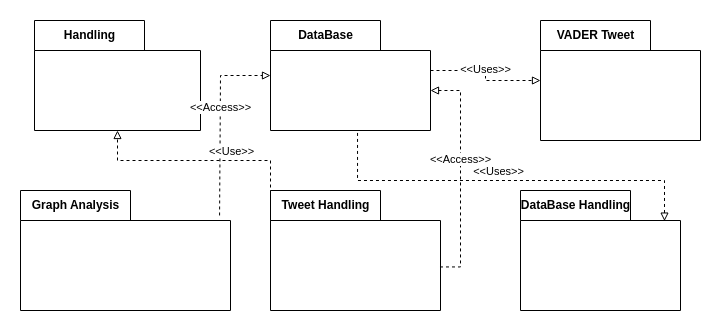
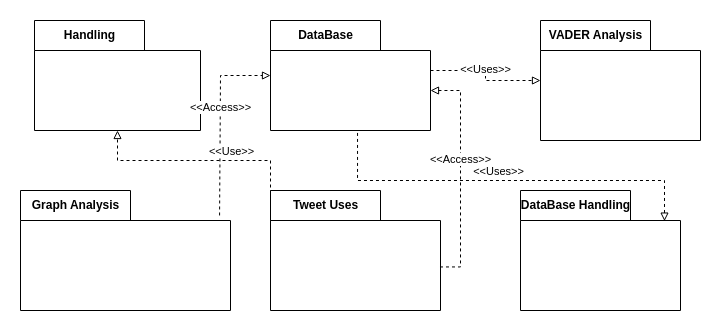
node "VADER Tweet": label "VADER Tweet" -> "VADER Analysis"
node "Tweet Handling": label "Tweet Handling" -> "Tweet Uses"
